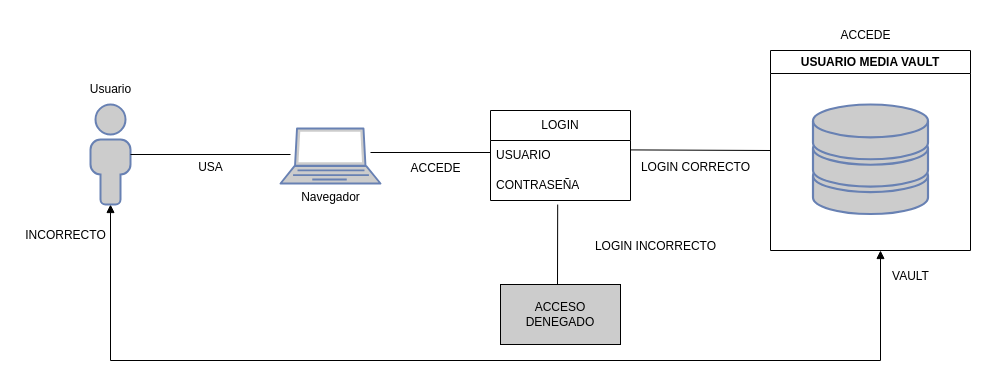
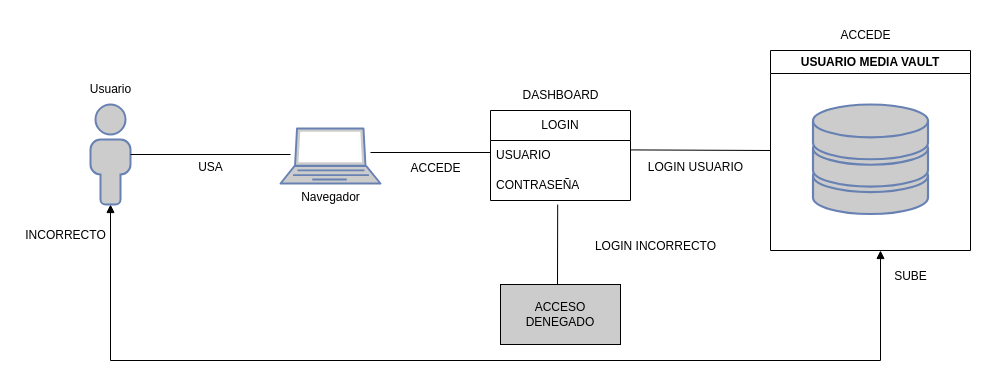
node "DASHBOARD": added
node "LOGIN CORRECTO": label "LOGIN CORRECTO" -> "LOGIN USUARIO"
node "VAULT": label "VAULT" -> "SUBE"
